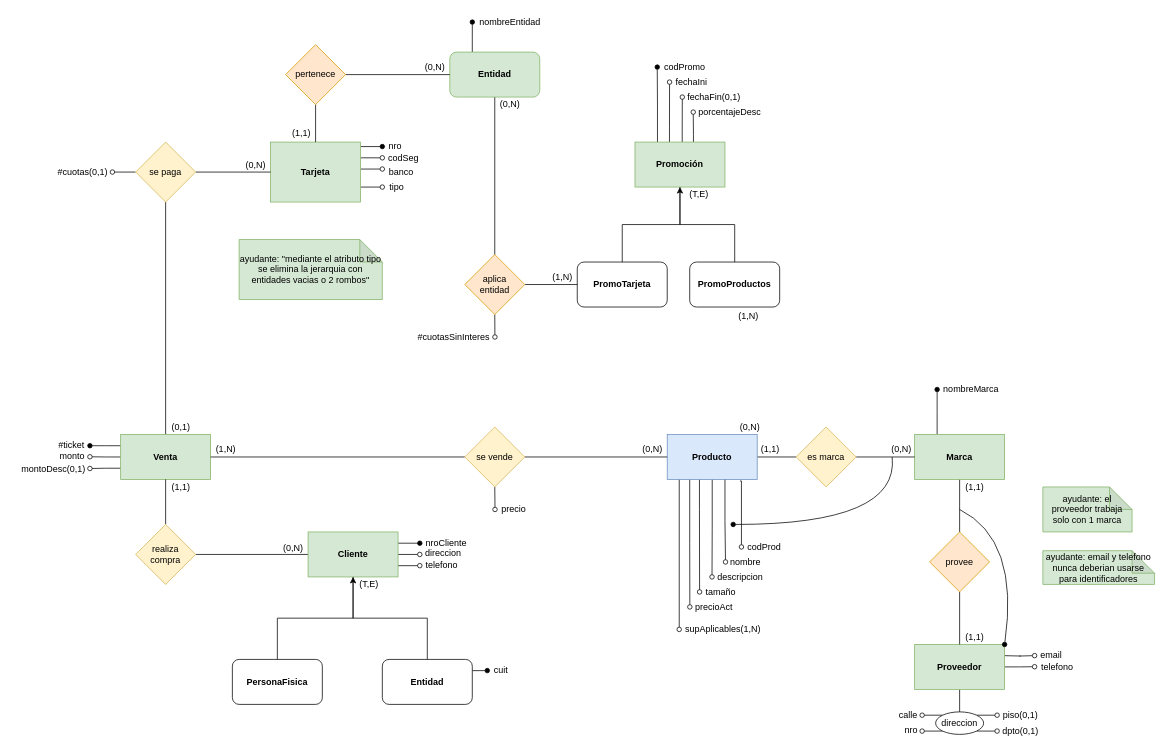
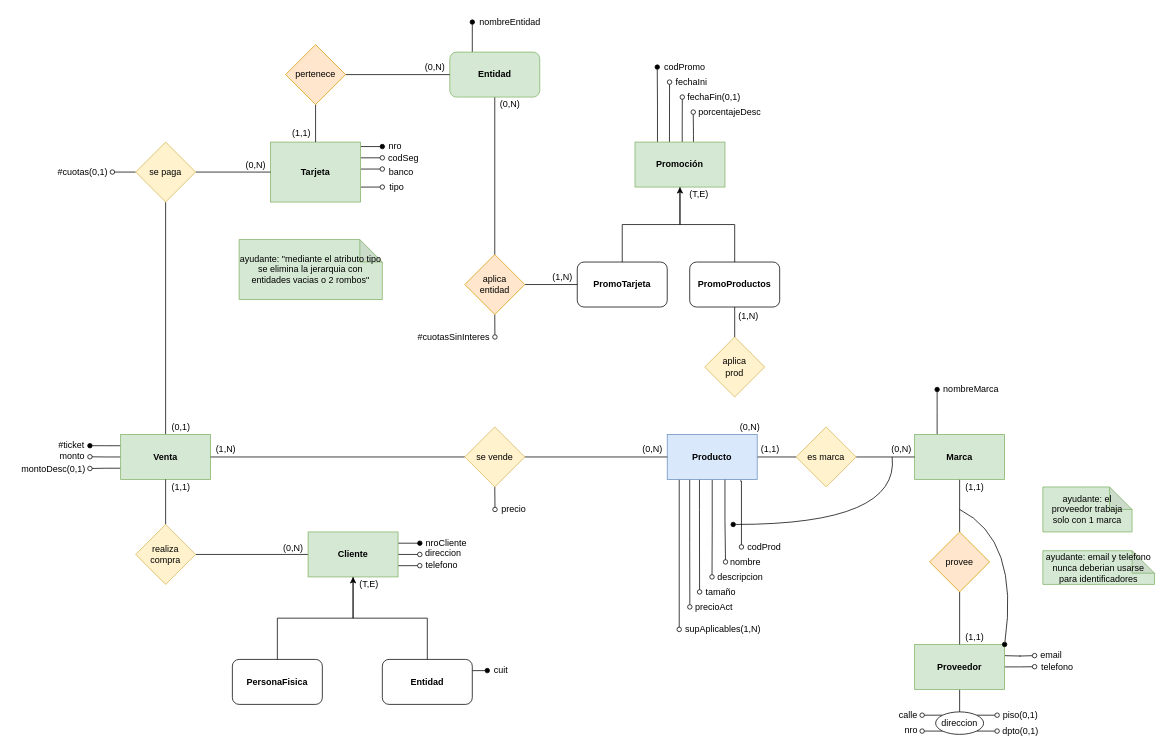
edge "PromoProductos" -- "aplica prod": added
node "aplica prod": added
